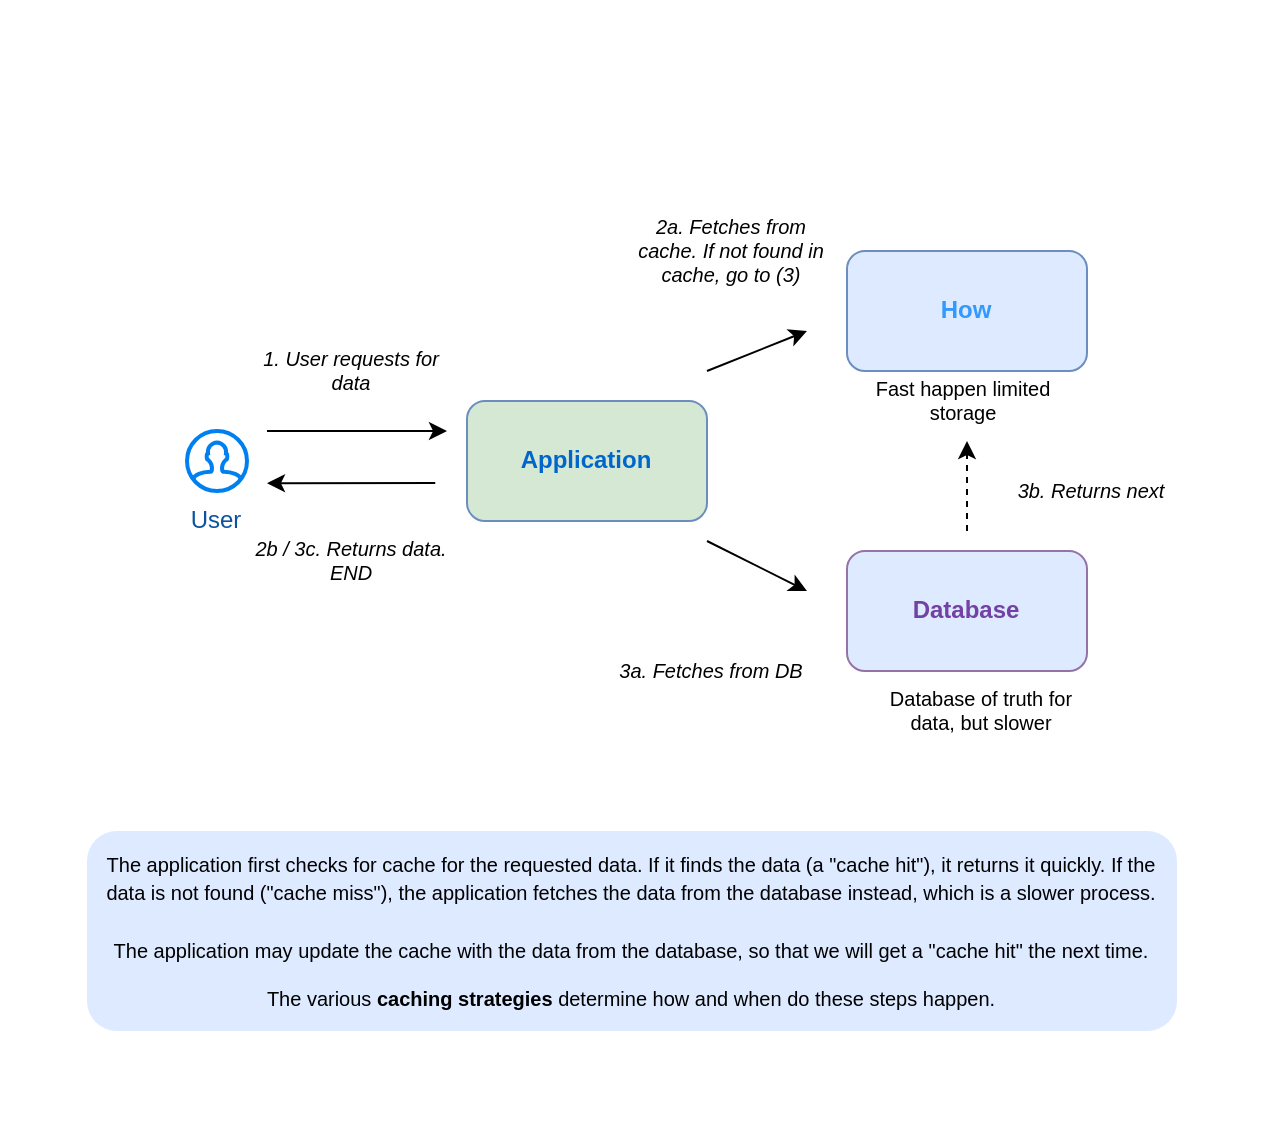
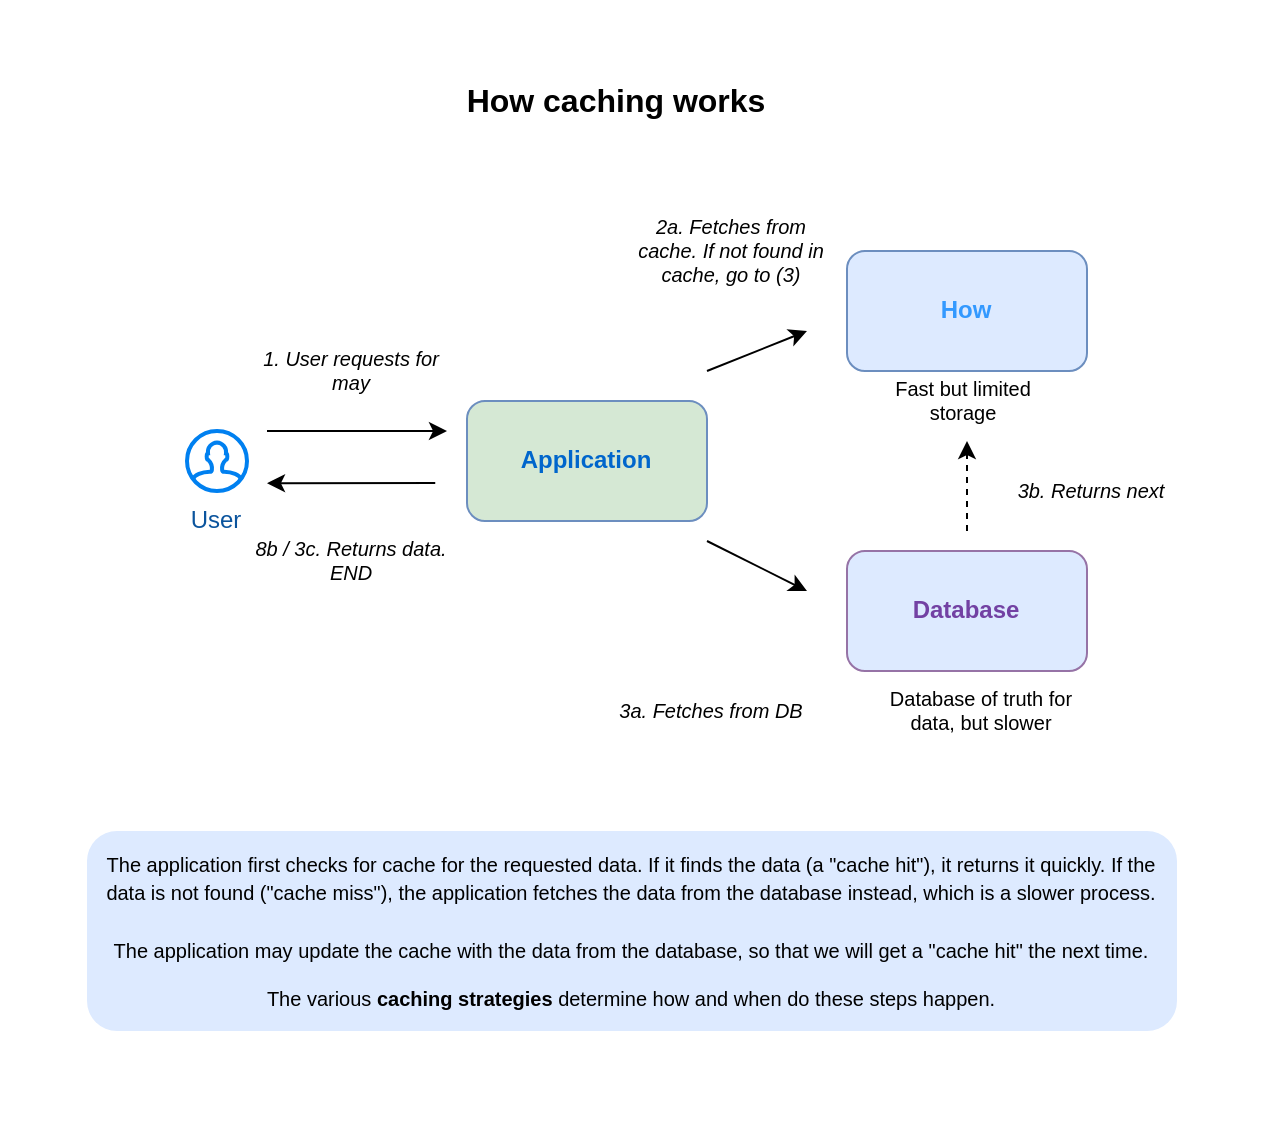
node "How caching works": added
node "1. User requests for data": label "1. User requests for data" -> "1. User requests for may"
node "Fast happen limited storage": label "Fast happen limited storage" -> "Fast but limited storage"
node "2b / 3c. Returns data. END": label "2b / 3c. Returns data. END" -> "8b / 3c. Returns data. END"
node "3a. Fetches from DB": moved (712, 671) -> (712, 711)
